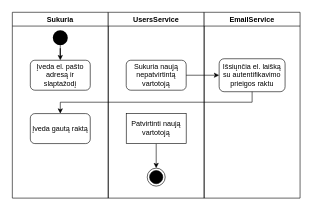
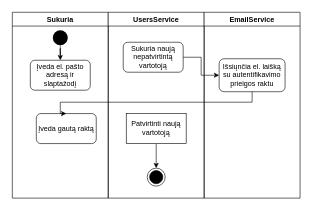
node "Sukuria naują nepatvirtintą vartotoją": moved (156, 75) -> (153, 57)
node "Įveda gautą raktą": moved (60, 129) -> (66, 129)
